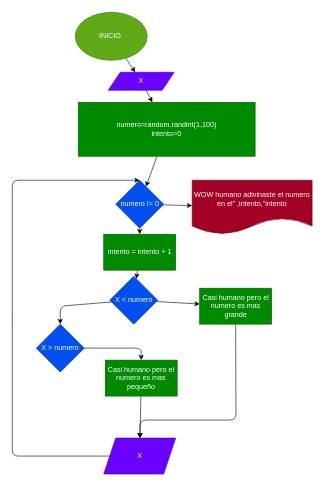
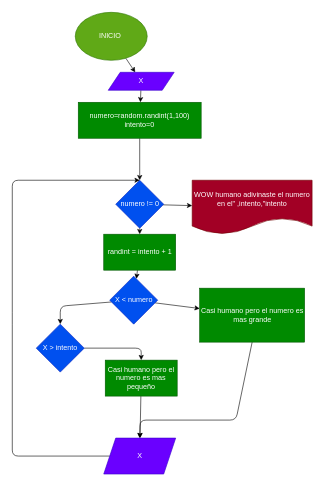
node "numero=random.randint(1,100) intento=0": size 177x54 -> 123x36
node "intento = intento + 1": label "intento = intento + 1" -> "randint = intento + 1"
node "Casi humano pero el numero es mas grande": size 72x36 -> 105x54
node "X > numero": label "X > numero" -> "X > intento"
